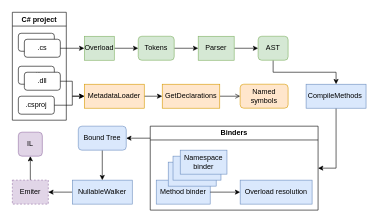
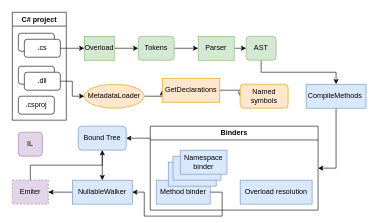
node "AST": moved (273, 48) -> (261, 48)
node "MetadataLoader": shape rectangle -> ellipse
node "GetDeclarations": moved (191, 96) -> (191, 90)
edge ".csproj" -> "MetadataLoader": removed
edge "Emiter" -> "IL": now "Emiter" -> "Bound Tree"
edge "Method binder" -> "Overload resolution": now "Method binder" -> "NullableWalker"
